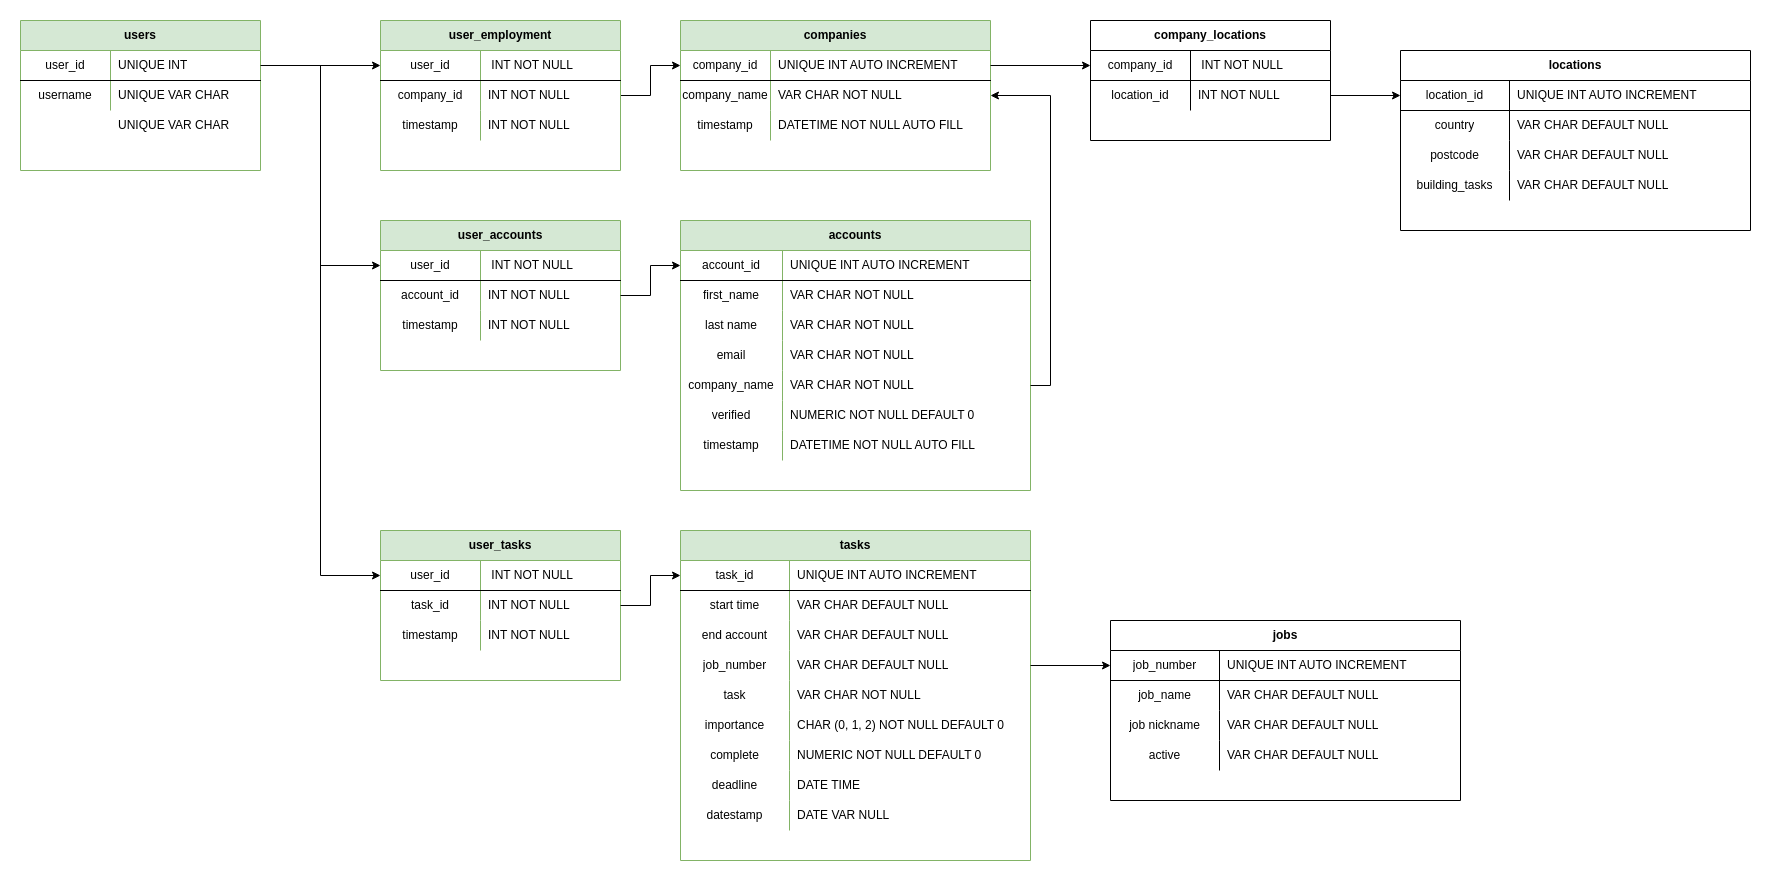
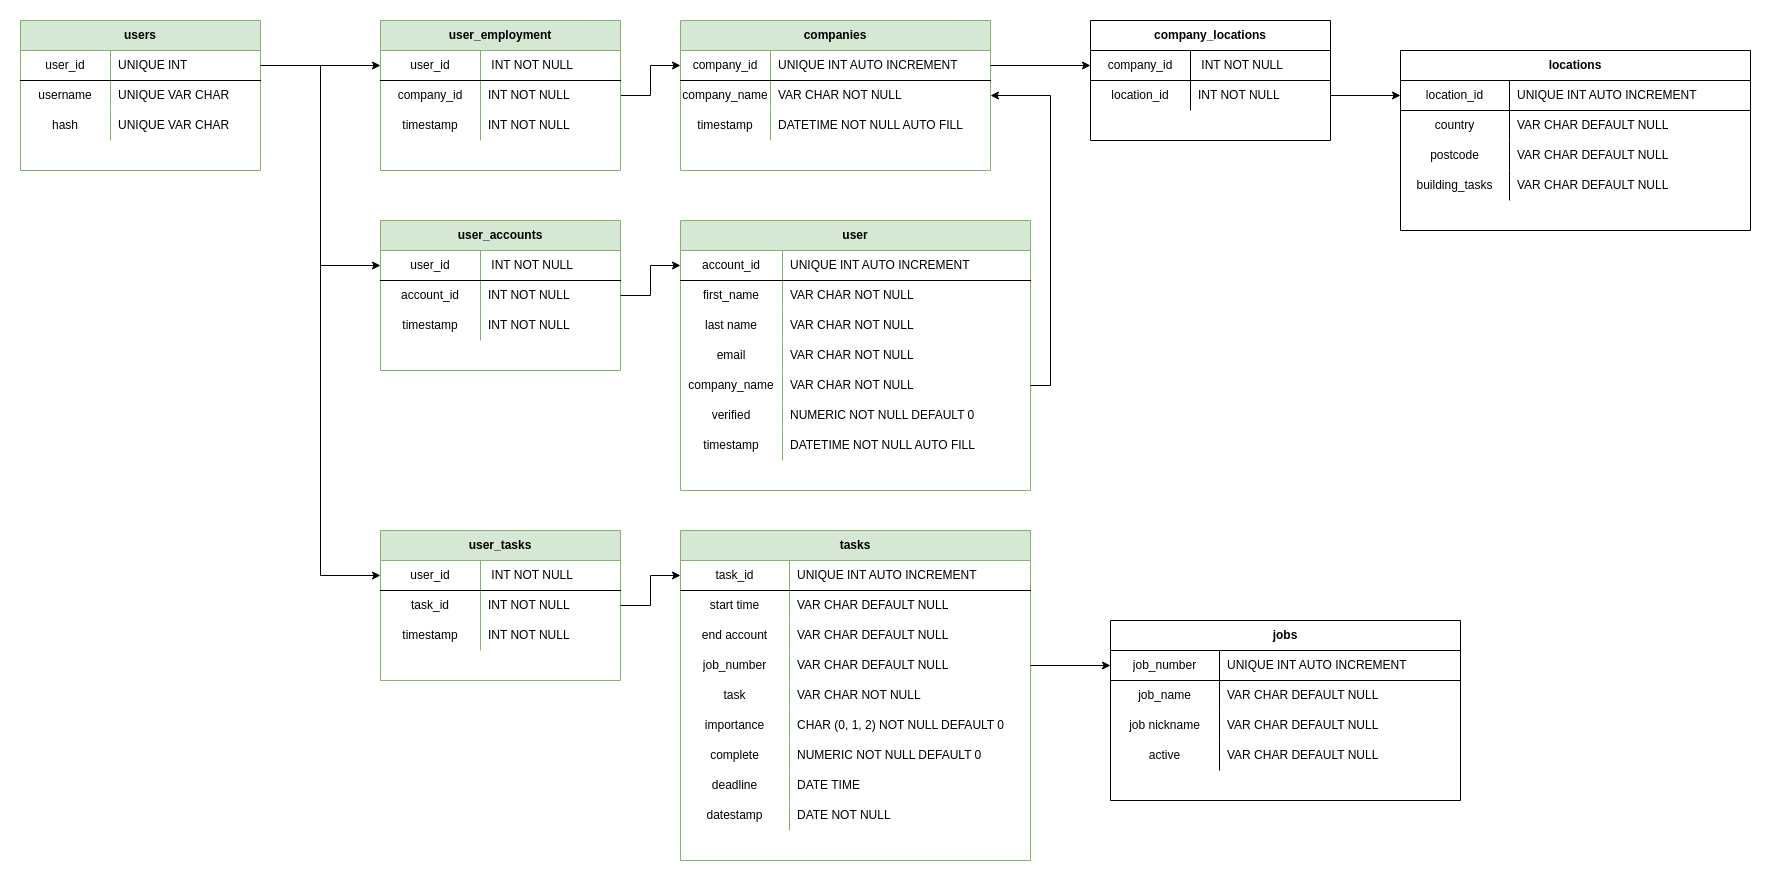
node "hash": added
node "accounts": label "accounts" -> "user"
node "DATE VAR NULL": label "DATE VAR NULL" -> "DATE NOT NULL"
